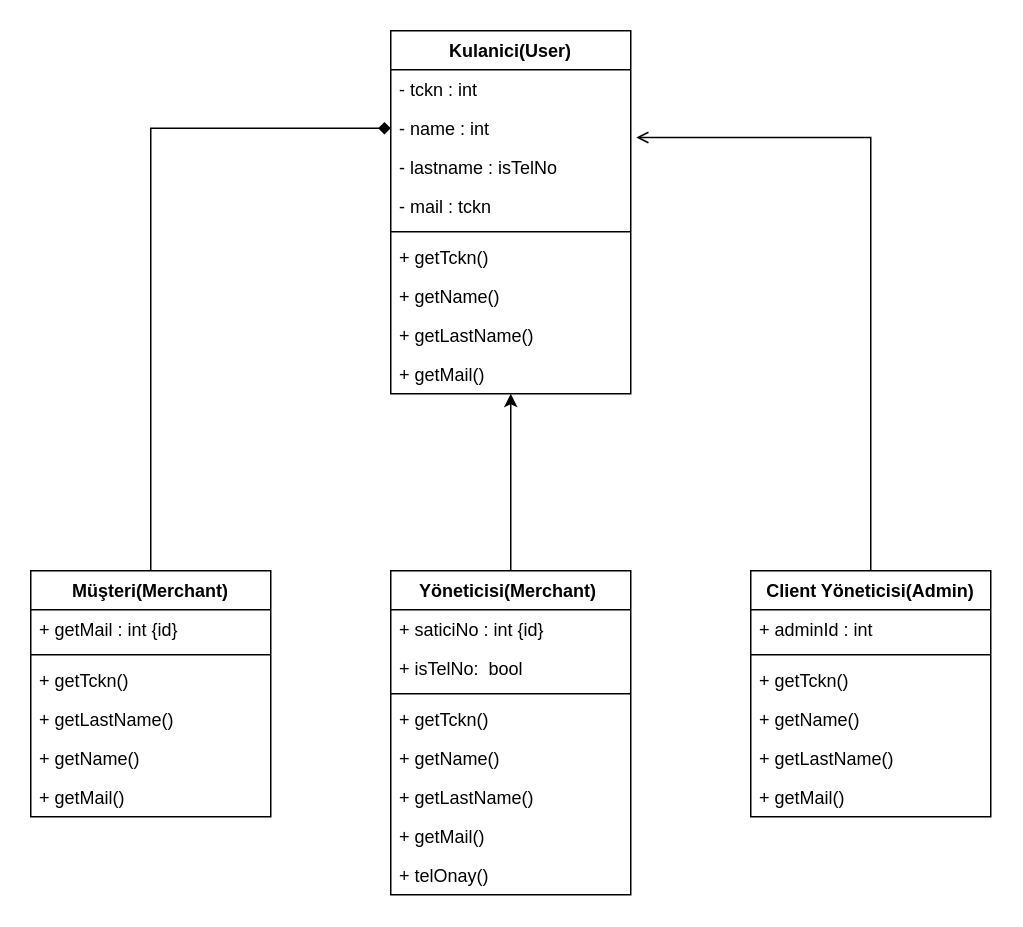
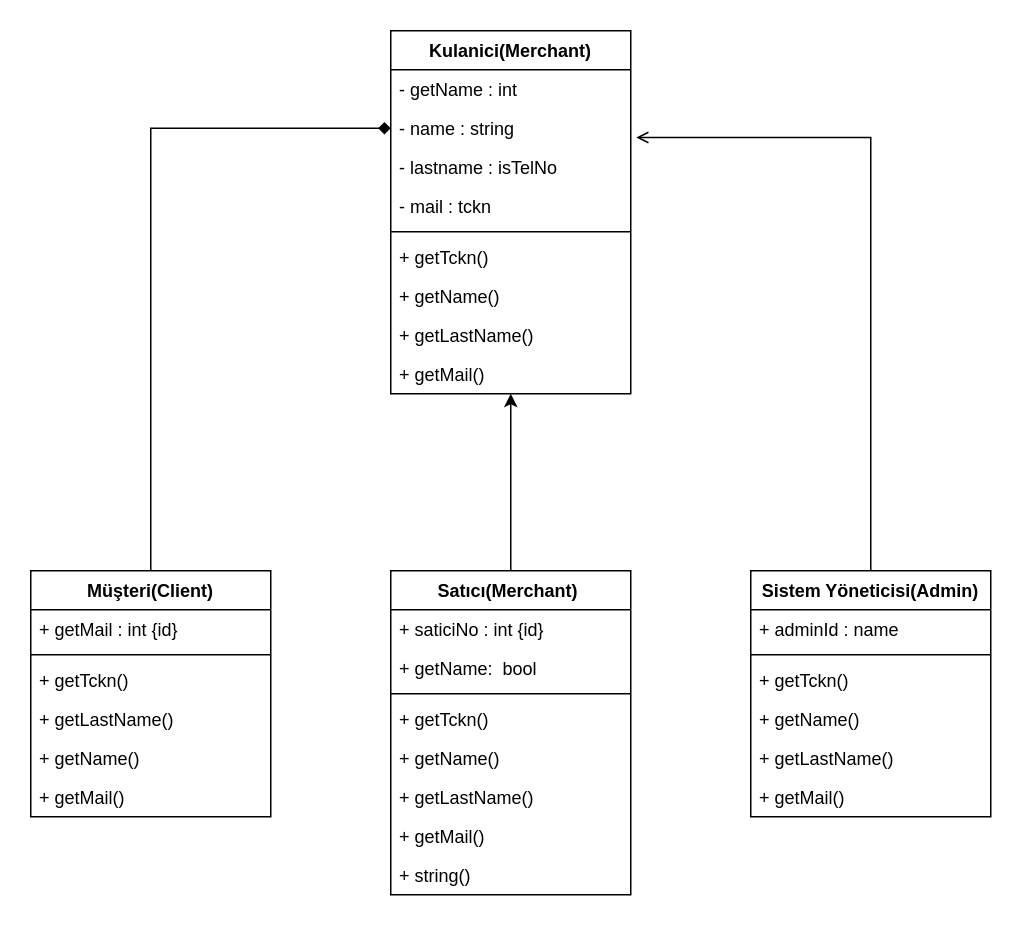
node "Kulanici(User)": label "Kulanici(User)" -> "Kulanici(Merchant)"
node "- tckn : int": label "- tckn : int" -> "- getName : int"
node "- name : int": label "- name : int" -> "- name : string"
node "Müşteri(Merchant)": label "Müşteri(Merchant)" -> "Müşteri(Client)"
node "Yöneticisi(Merchant)": label "Yöneticisi(Merchant)" -> "Satıcı(Merchant)"
node "Client Yöneticisi(Admin)": label "Client Yöneticisi(Admin)" -> "Sistem Yöneticisi(Admin)"
node "+ adminId : int": label "+ adminId : int" -> "+ adminId : name"
node "+ isTelNo: bool": label "+ isTelNo: bool" -> "+ getName: bool"
node "+ telOnay()": label "+ telOnay()" -> "+ string()"
